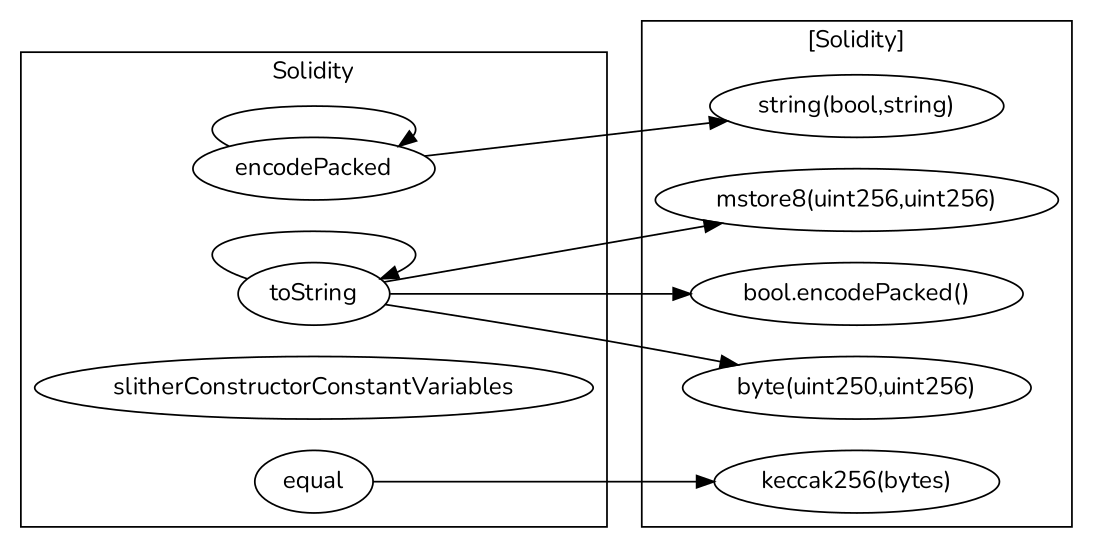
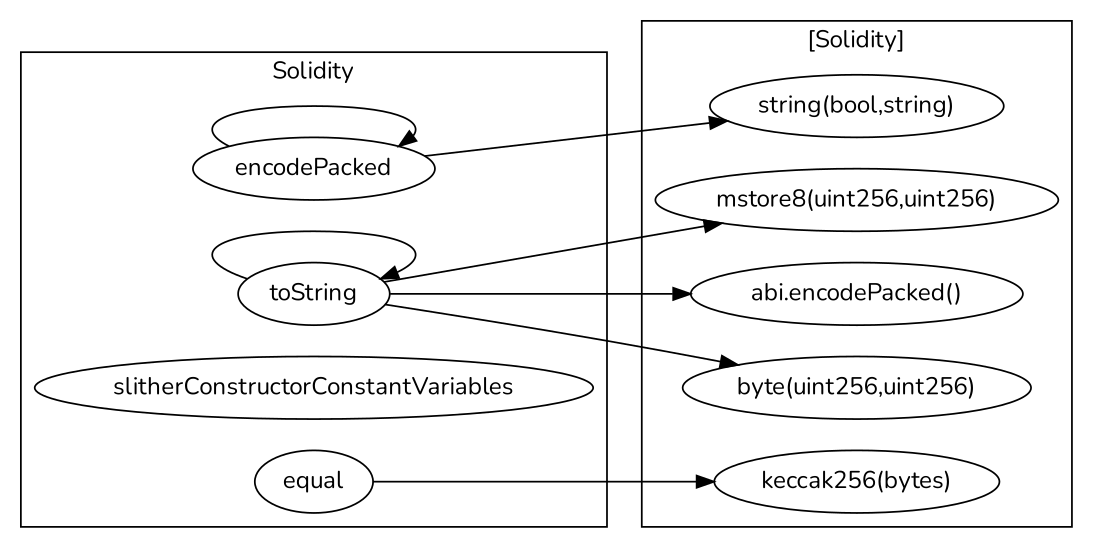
node "bool.encodePacked()": label "bool.encodePacked()" -> "abi.encodePacked()"
node "byte(uint250,uint256)": label "byte(uint250,uint256)" -> "byte(uint256,uint256)"
